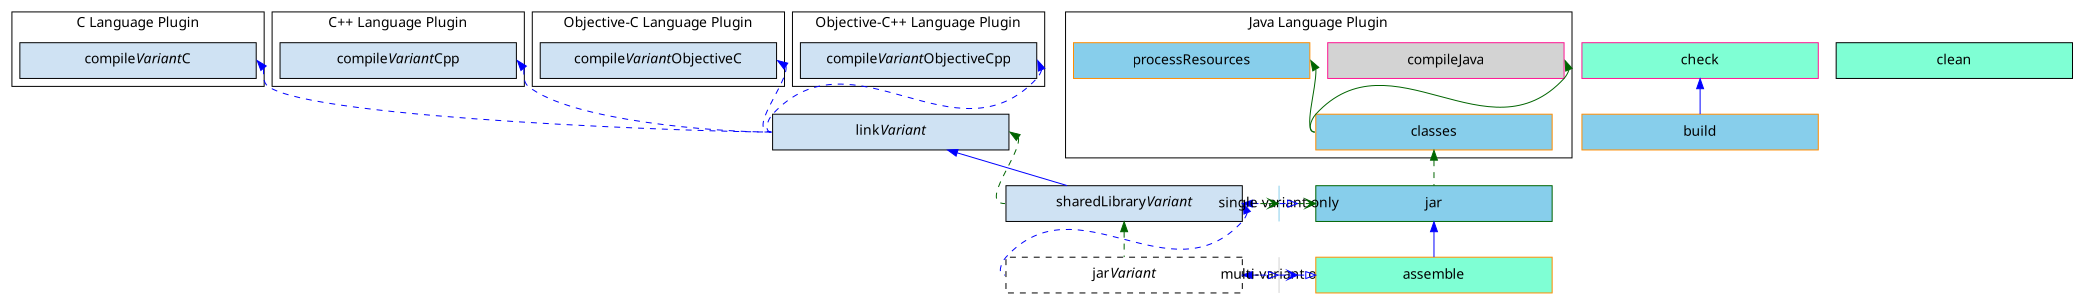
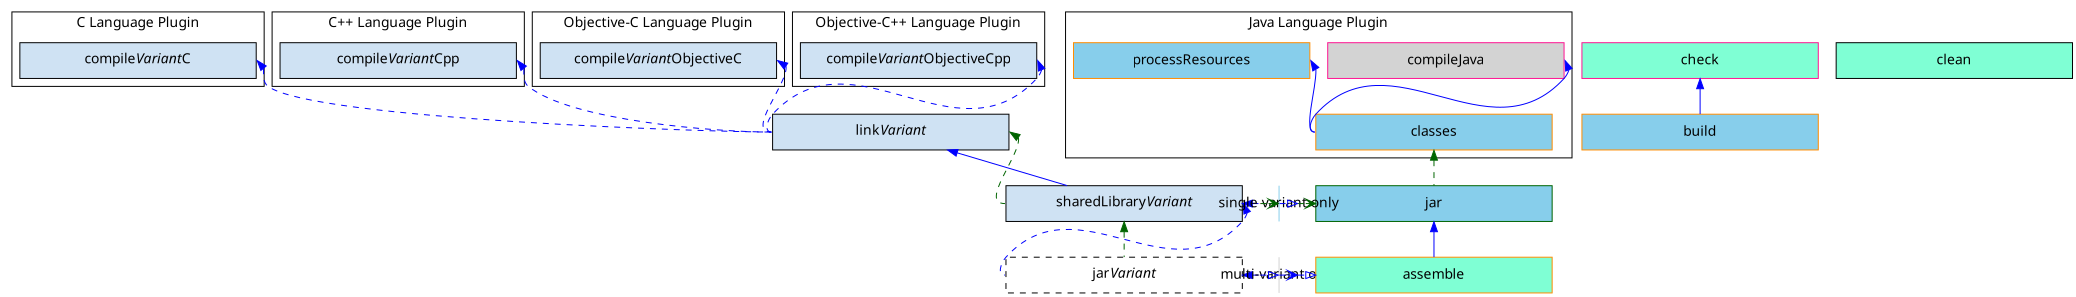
edge "classes" -> "compileJava": color darkgreen -> blue
edge "classes" -> "processResources": color darkgreen -> blue
